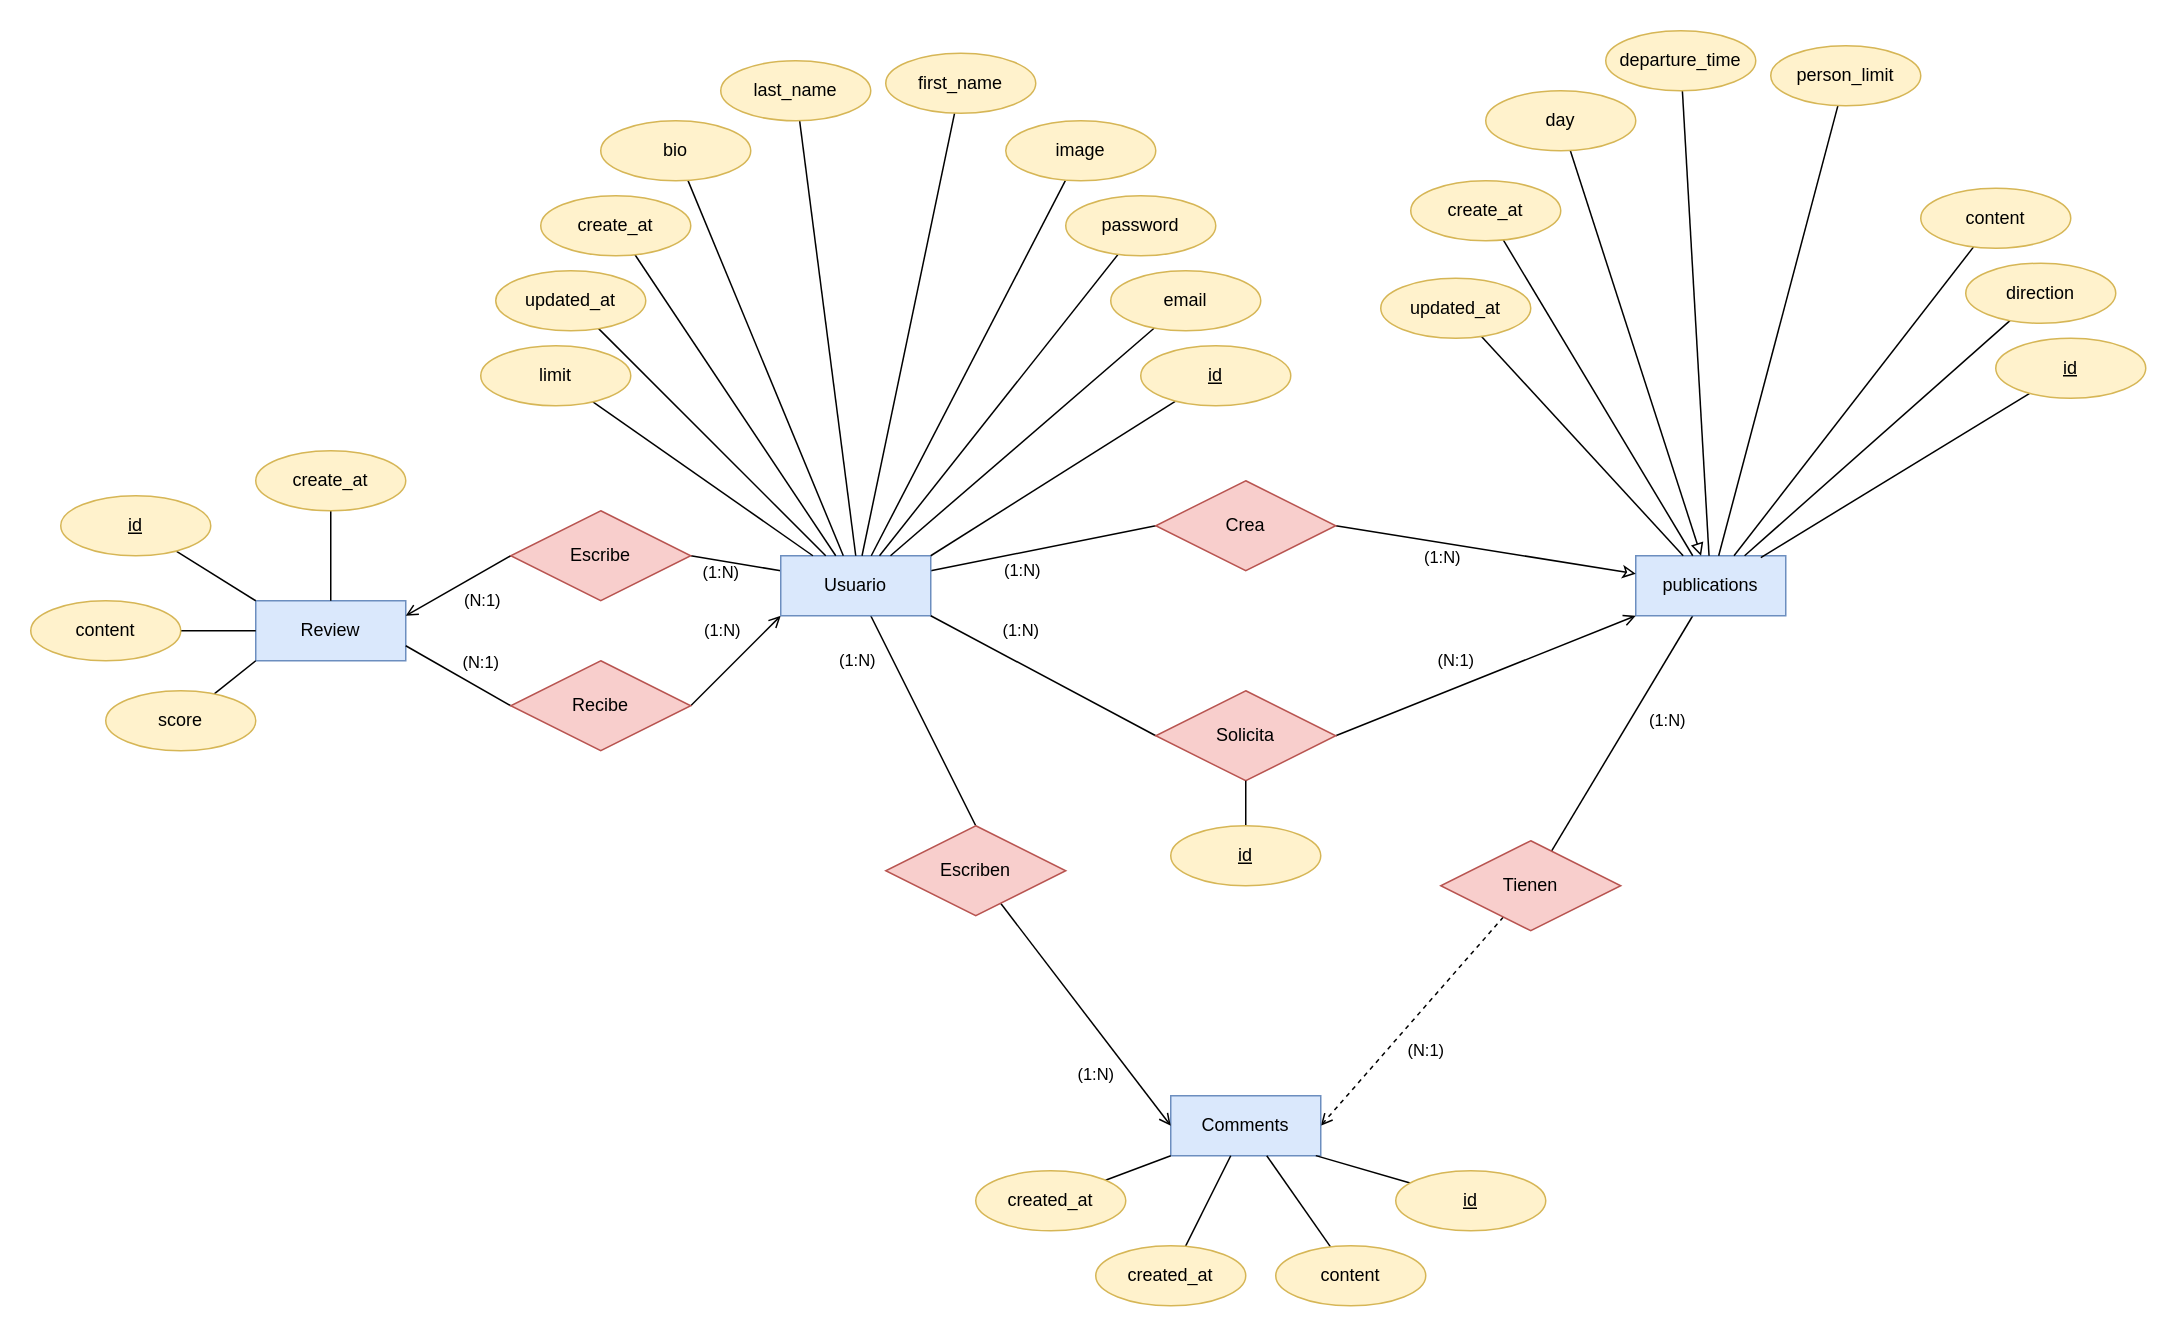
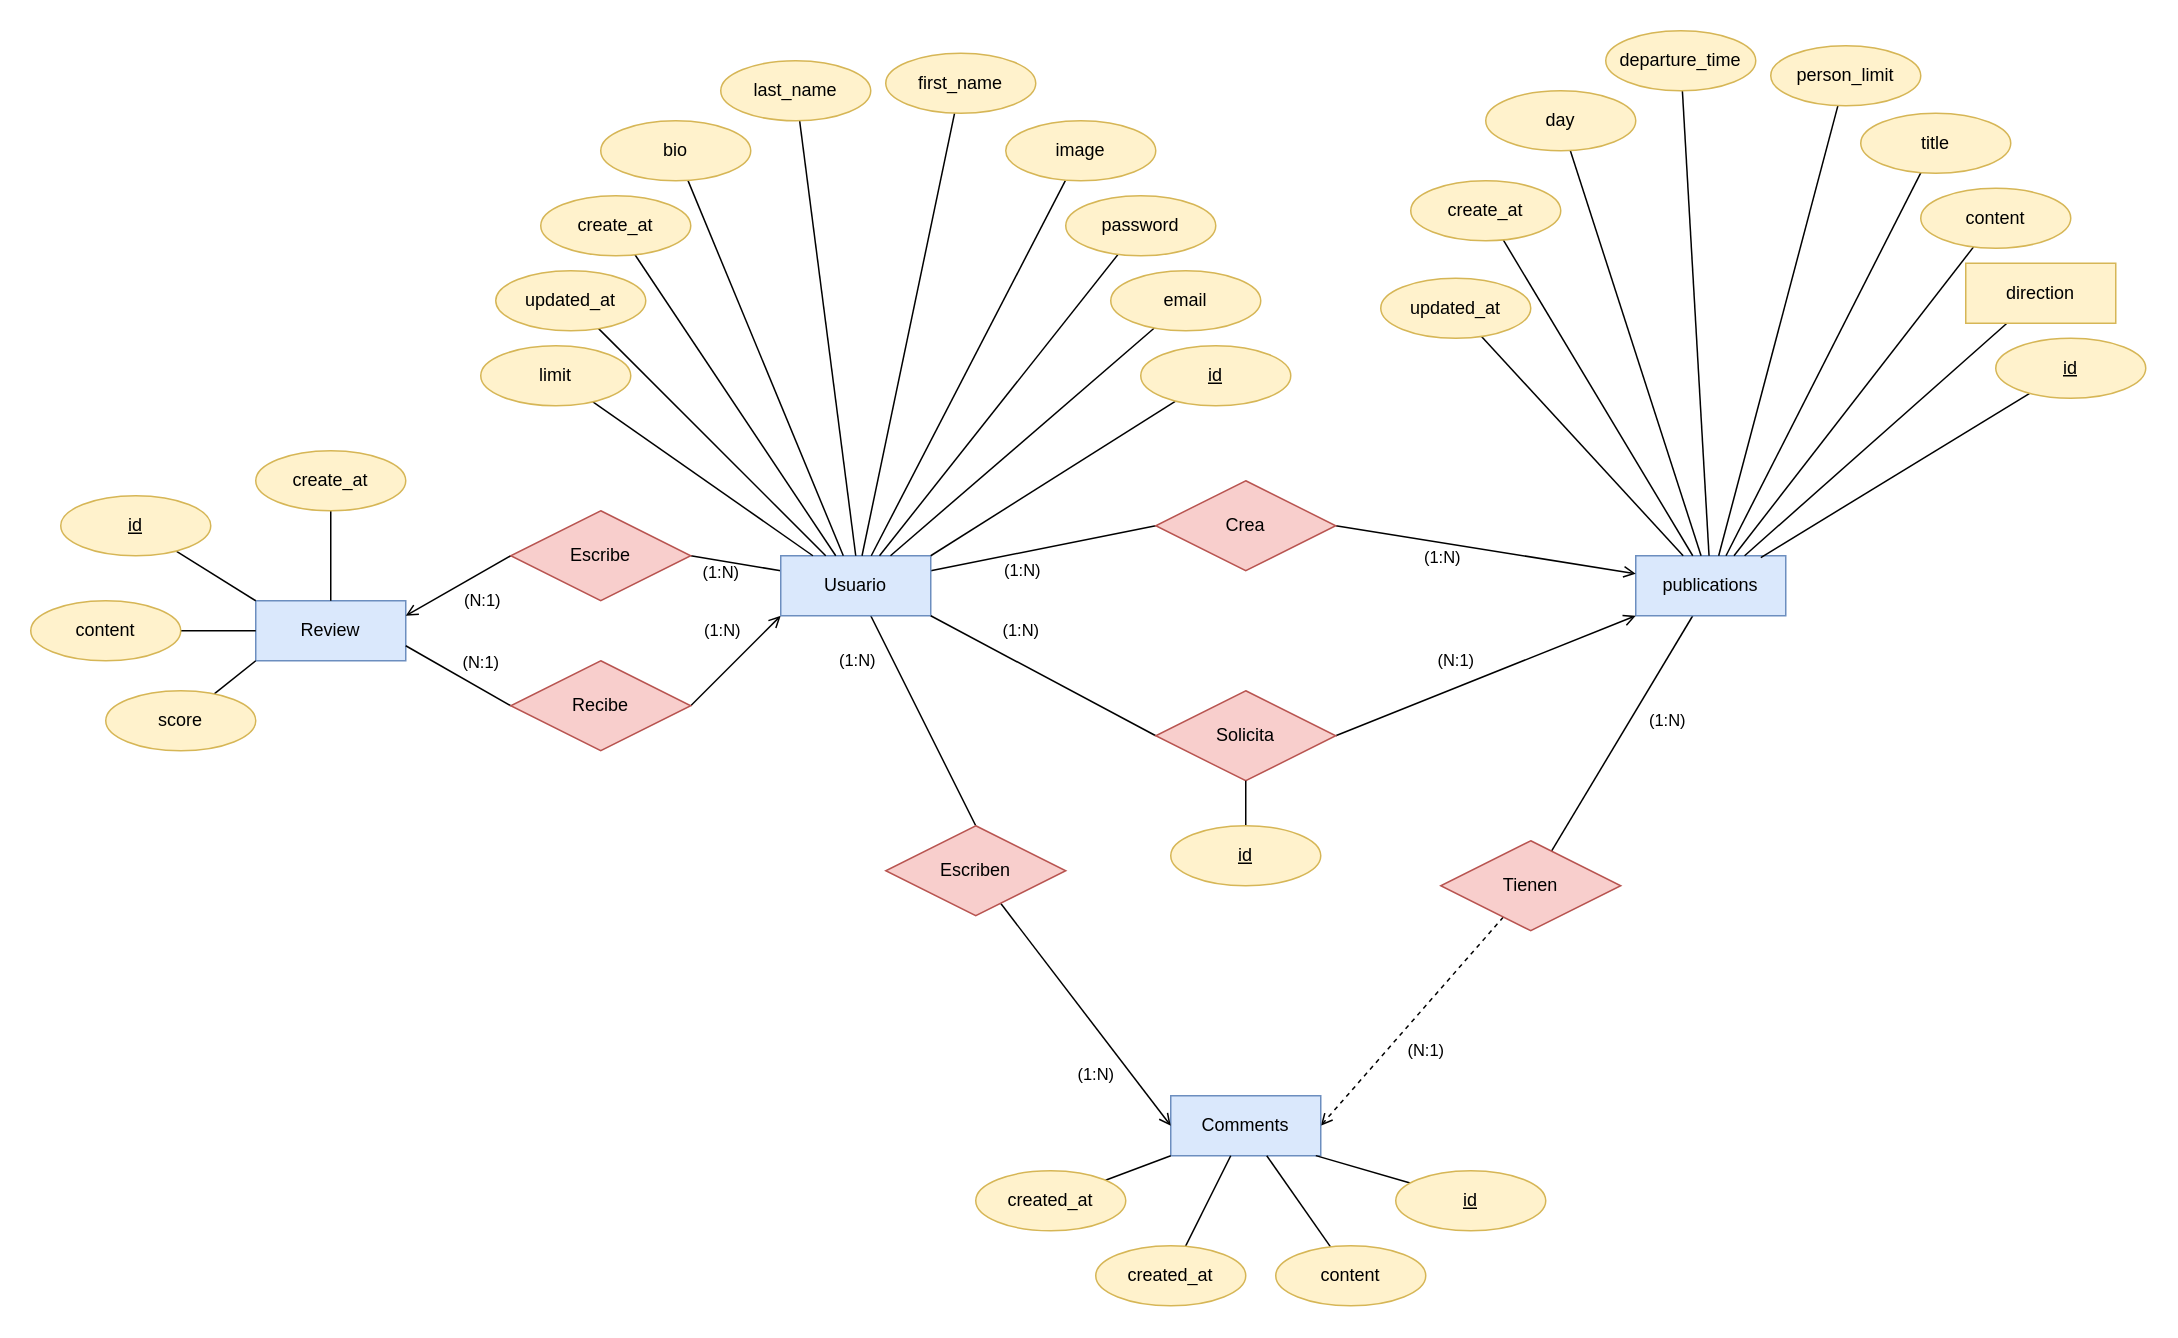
node "title": added
node "direction": shape ellipse -> rectangle
edge "title" -- "publications": added
edge "day" -> "publications": arrowhead block -> none
edge "Crea" -> "publications": arrowhead classic -> open
